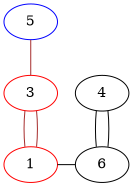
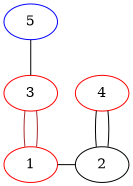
edge "5" -- "3": color brown -> black
node "4": color black -> red
node "6": label "6" -> "2"
